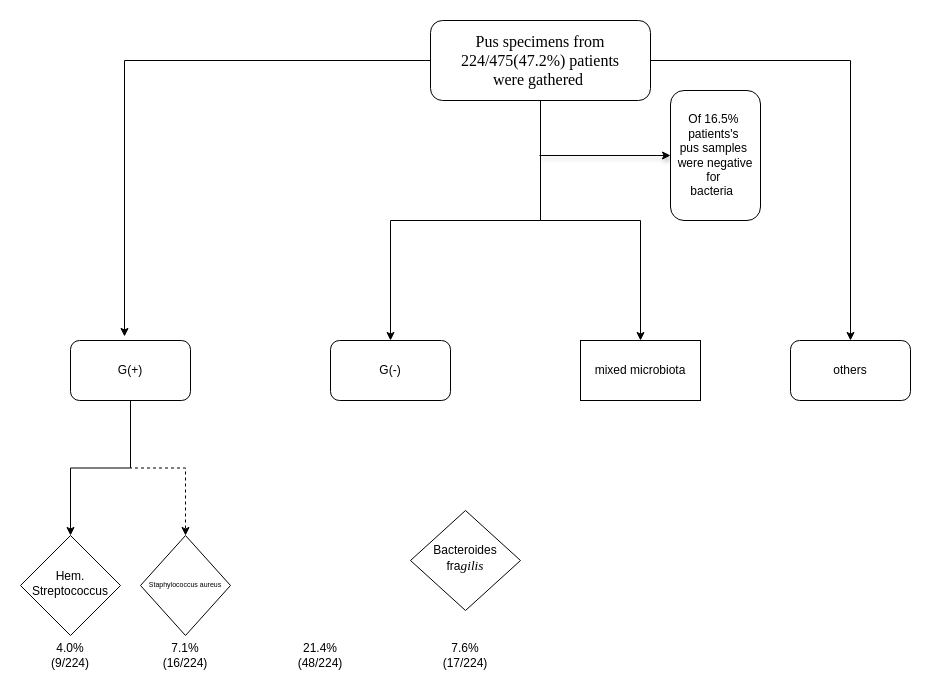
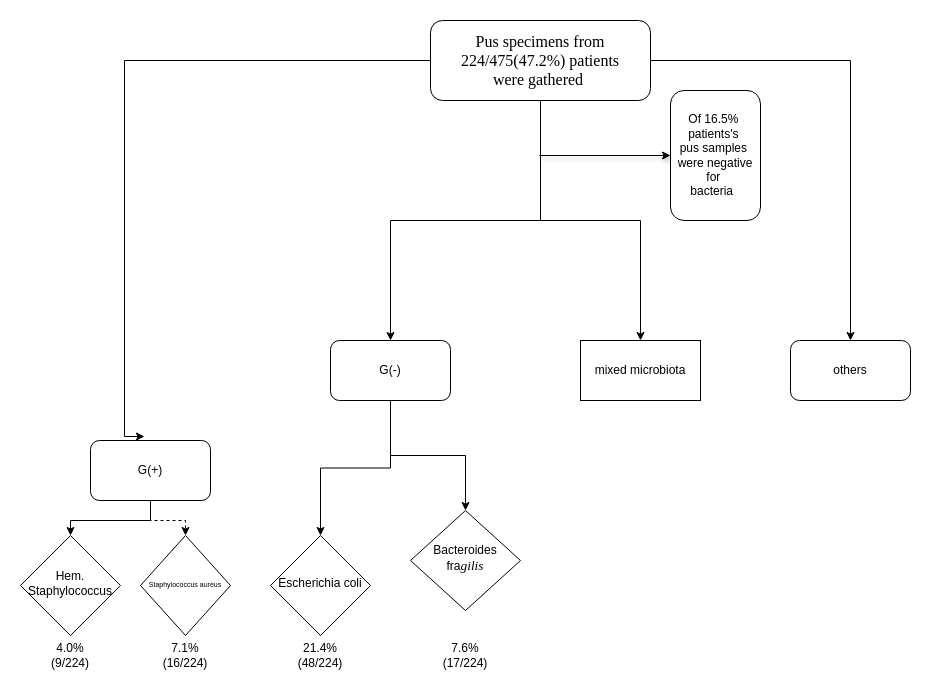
node "G(+)": moved (131, 371) -> (151, 471)
edge "G(-)" -> "Bacteroides fragilis": added
edge "G(-)" -> "Escherichia coli": added
node "Hem. Streptococcus": label "Hem. Streptococcus" -> "Hem. Staphylococcus"
node "Escherichia coli": added
